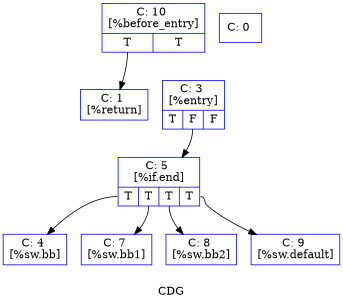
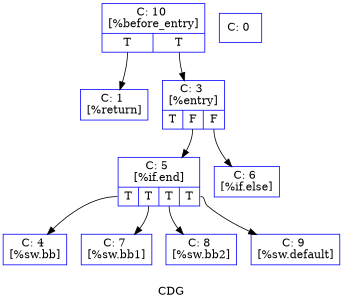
edge "C: 10" -> "C: 3": added
node "C: 6": added
